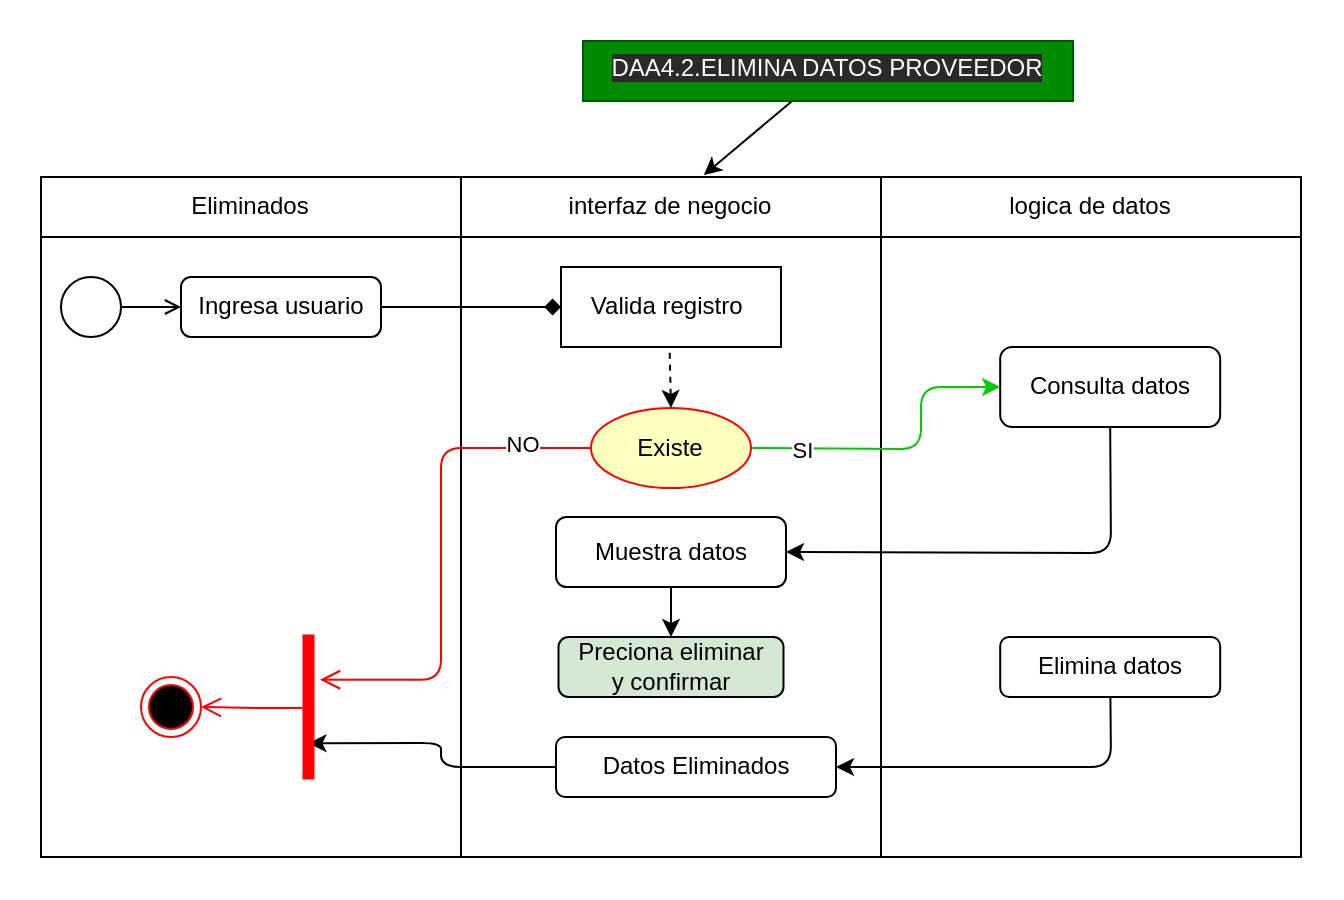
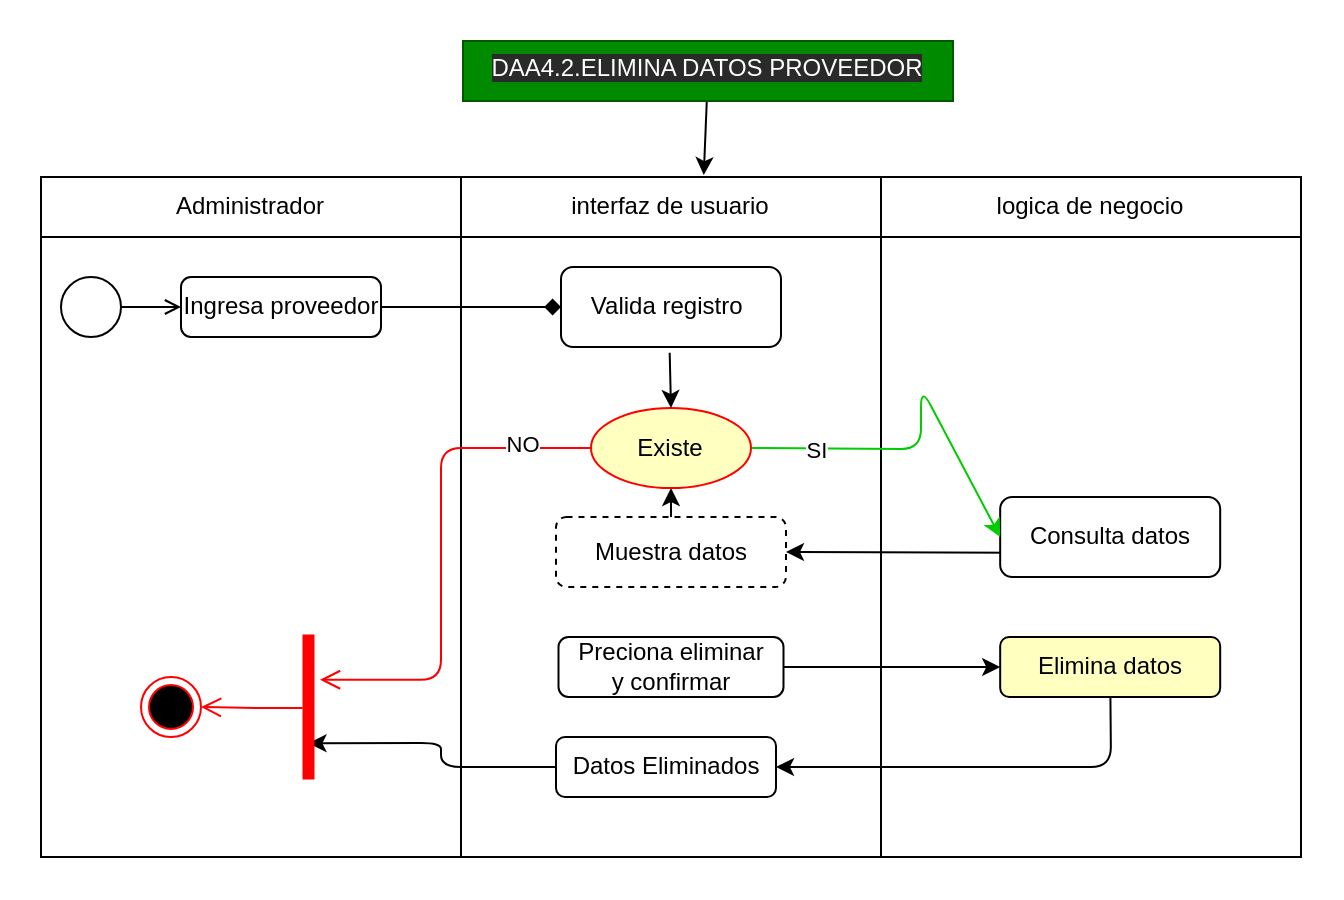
node "DAA4.2.ELIMINA DATOS PROVEEDOR": moved (828, 71) -> (708, 71)
node "Eliminados": label "Eliminados" -> "Administrador"
node "interfaz de negocio": label "interfaz de negocio" -> "interfaz de usuario"
node "logica de datos": label "logica de datos" -> "logica de negocio"
node "Ingresa usuario": label "Ingresa usuario" -> "Ingresa proveedor"
node "Valida registro": shape rectangle -> rounded rectangle
edge "Valida registro" -> "Existe": style dashed -> solid
node "Consulta datos": moved (1110, 387) -> (1110, 537)
node "Muestra datos": style solid -> dashed
edge "Muestra datos" -> "Preciona eliminar y confirmar": now "Muestra datos" -> "Existe"
node "Preciona eliminar y confirmar": fillcolor #d5e8d4 -> #ffffff
edge "Preciona eliminar y confirmar" -> "Elimina datos": added
node "Elimina datos": fillcolor #ffffff -> #ffffc0
node "Datos Eliminados": size 280x60 -> 220x60
